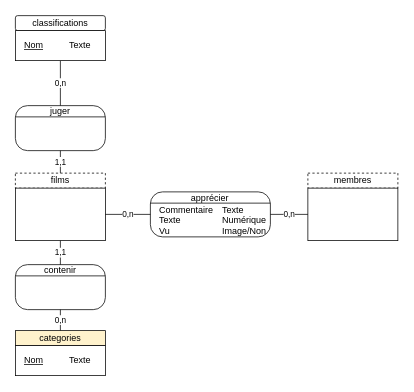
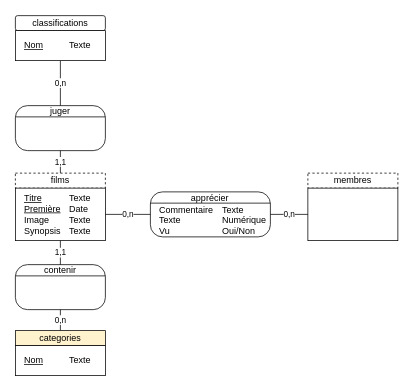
node "Titre Première Image Synopsis": added
node "Texte Date Texte Texte": added
node "Texte Numérique Image/Non": label "Texte Numérique Image/Non" -> "Texte Numérique Oui/Non"
